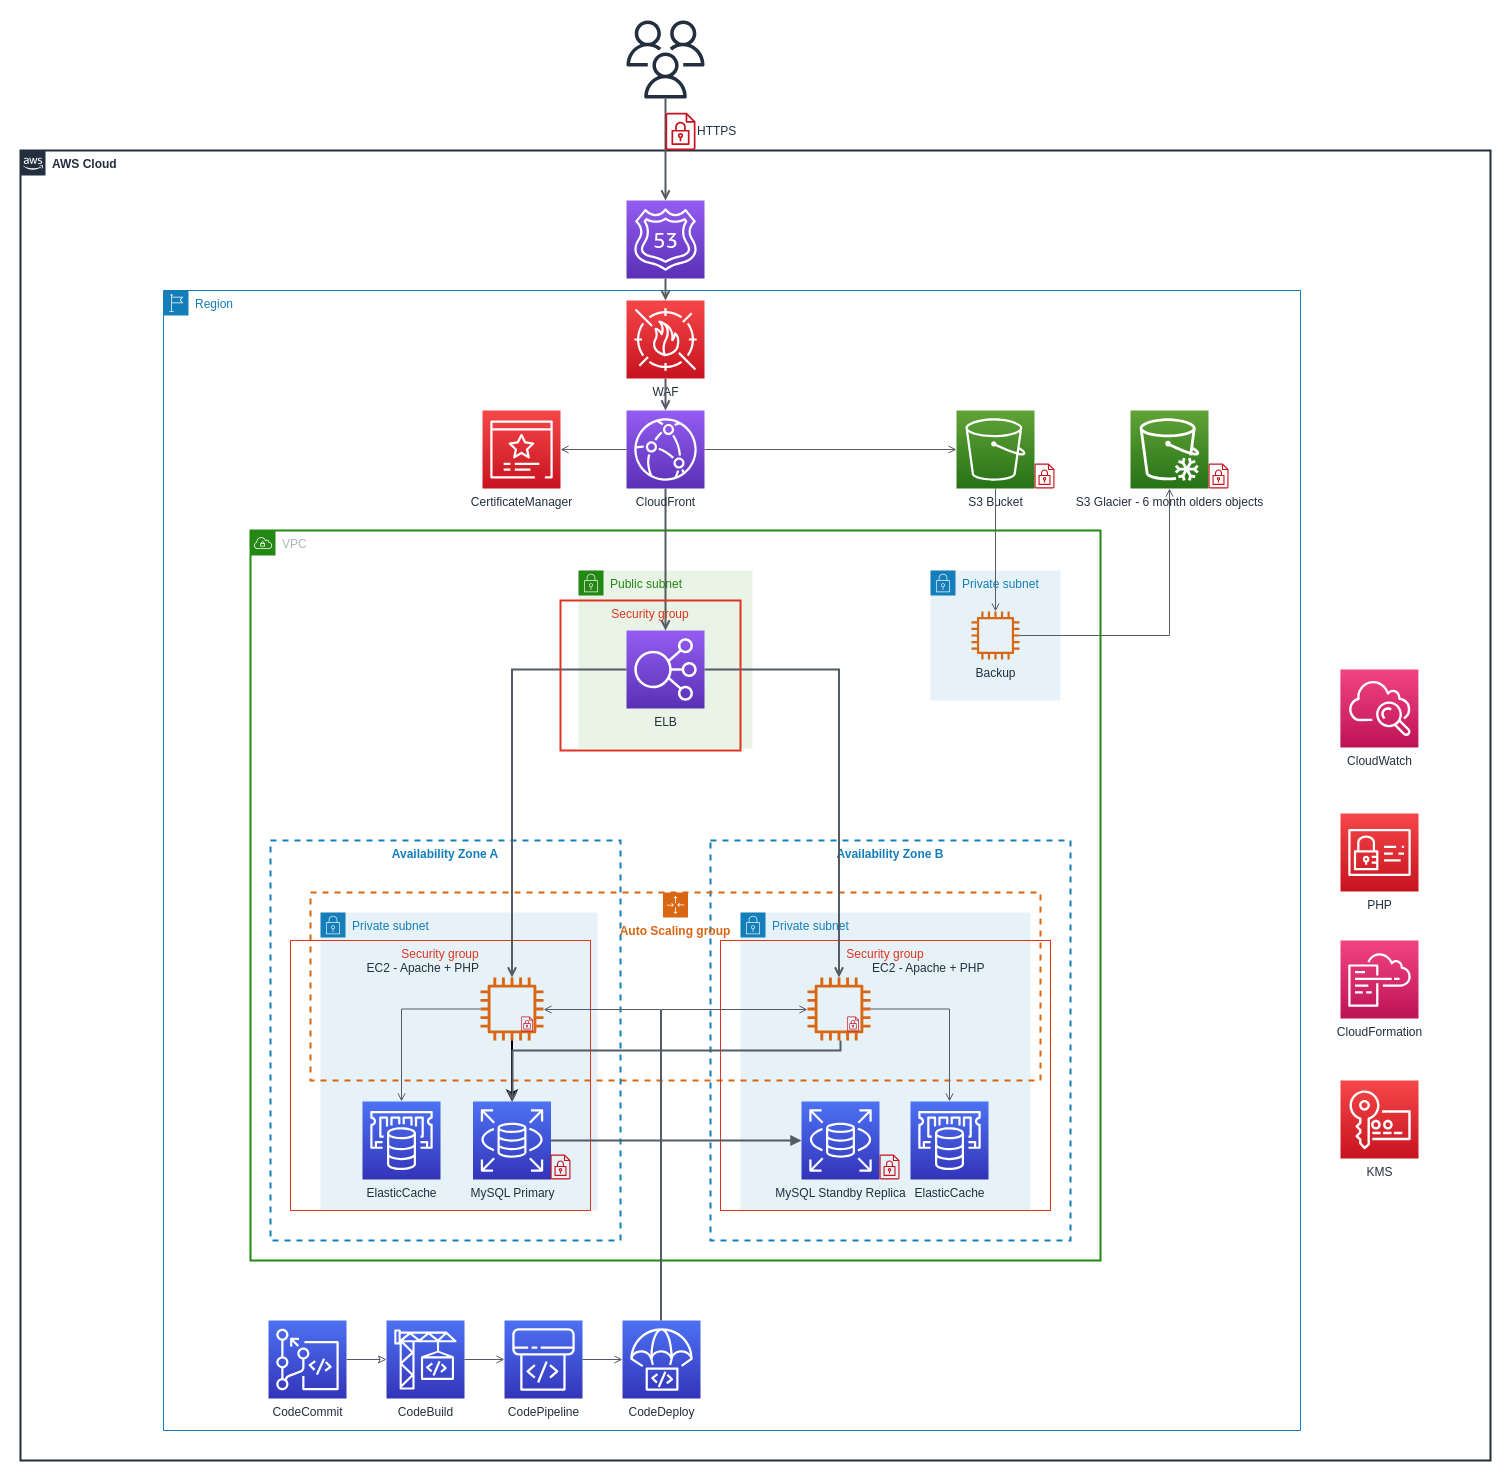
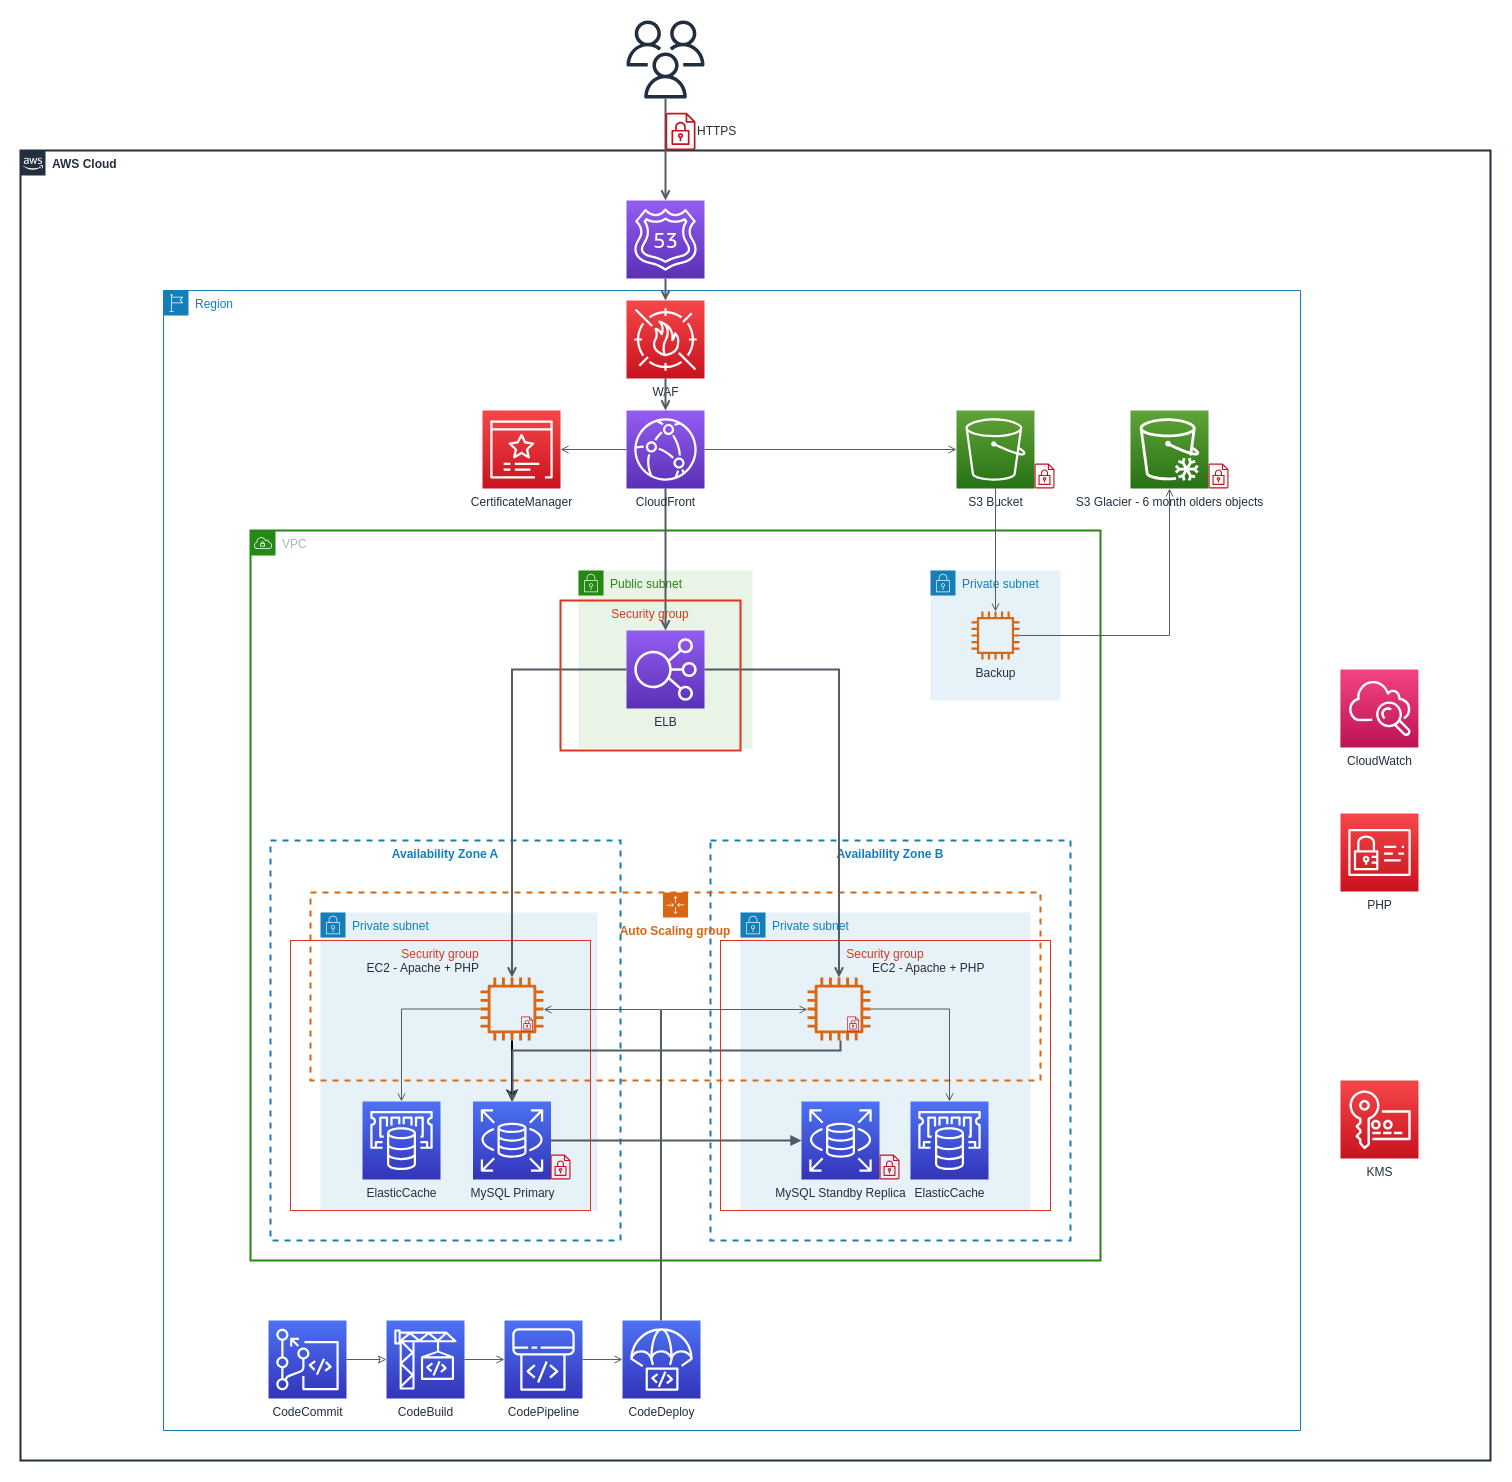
node "CloudFormation": removed
